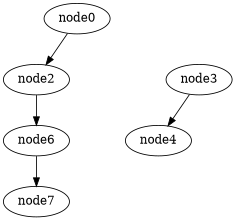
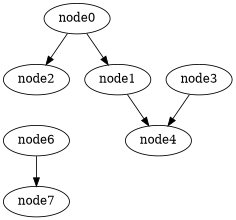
node "node1": added
edge "node2" -> "node6": removed
